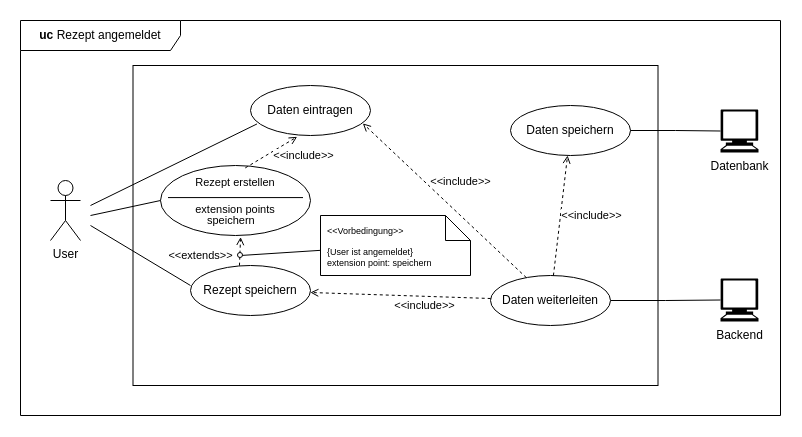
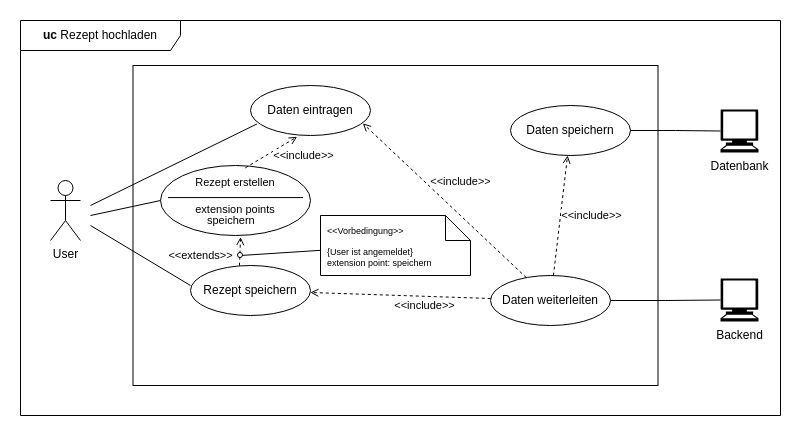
node "uc Rezept angemeldet": label "uc Rezept angemeldet" -> "uc Rezept hochladen"
